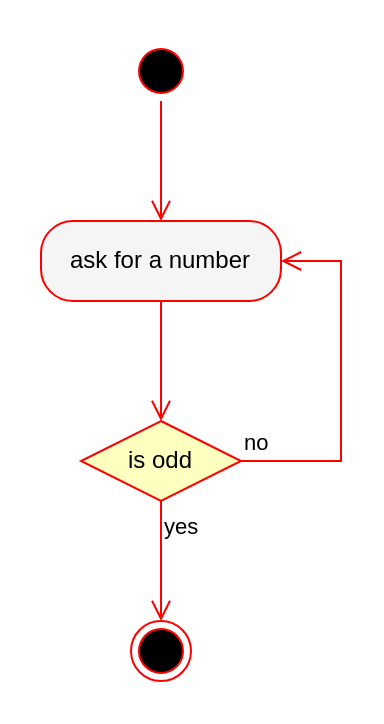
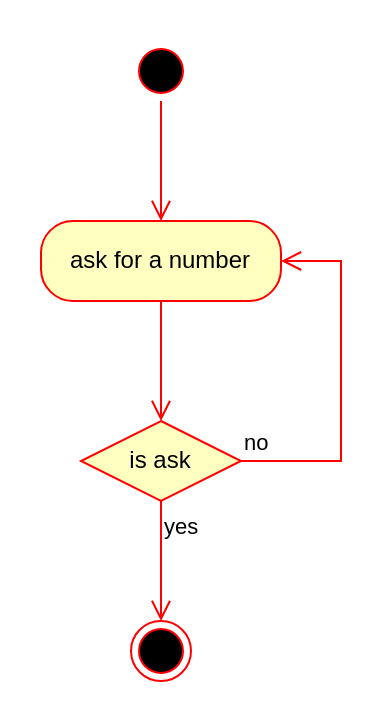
node "ask for a number": fillcolor #f5f5f5 -> #ffffc0
node "is odd": label "is odd" -> "is ask"
